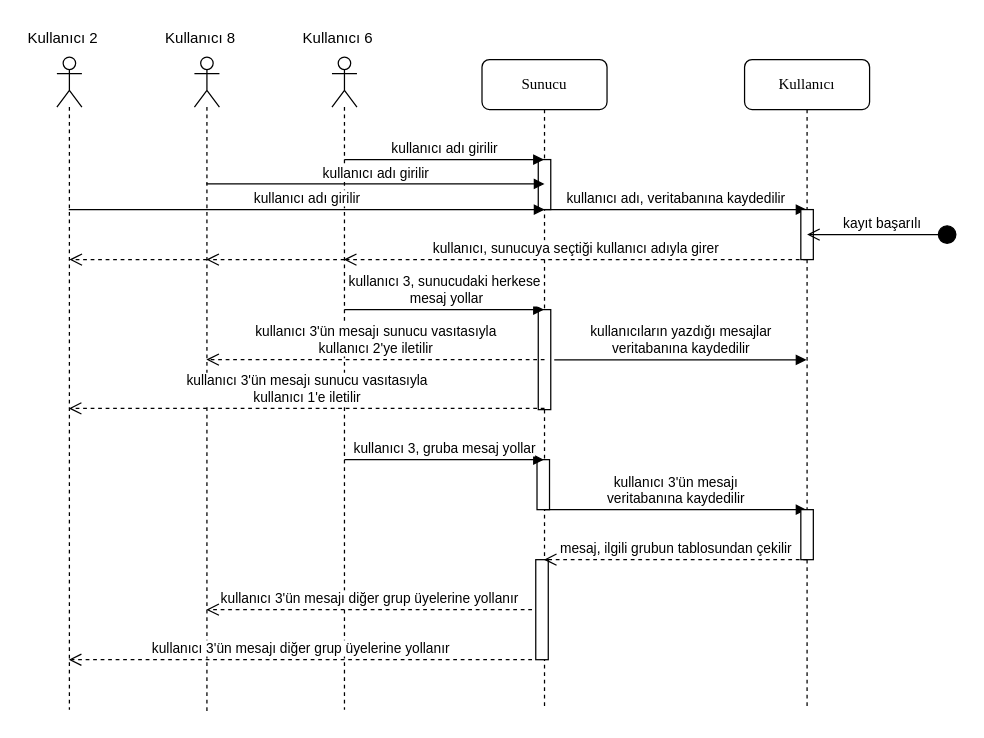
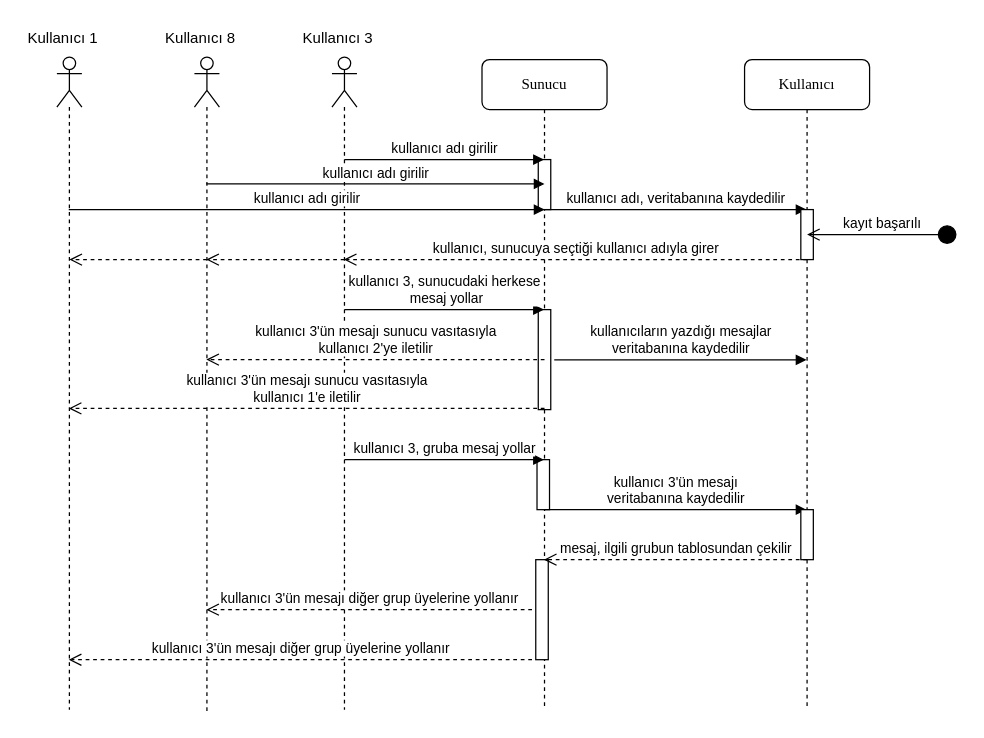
node "Kullanıcı 2": label "Kullanıcı 2" -> "Kullanıcı 1"
node "Kullanıcı 6": label "Kullanıcı 6" -> "Kullanıcı 3"
